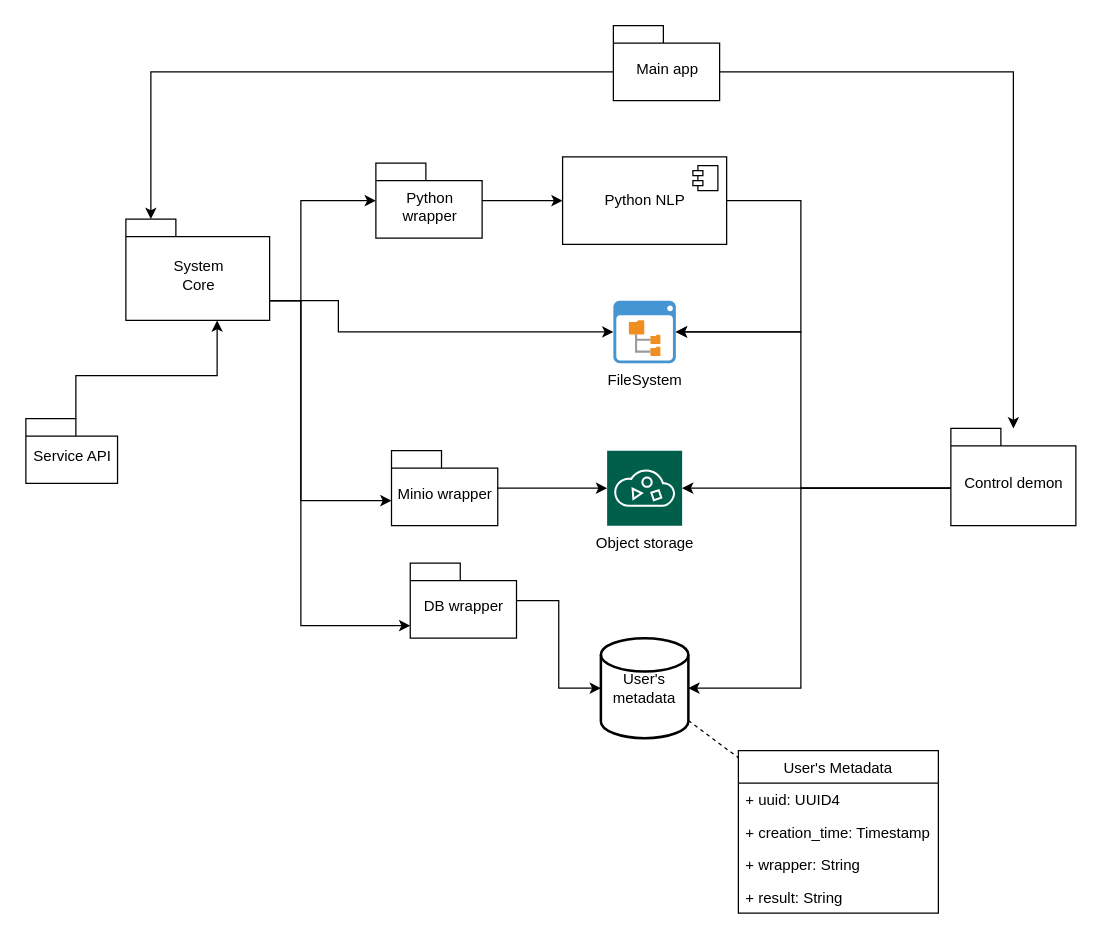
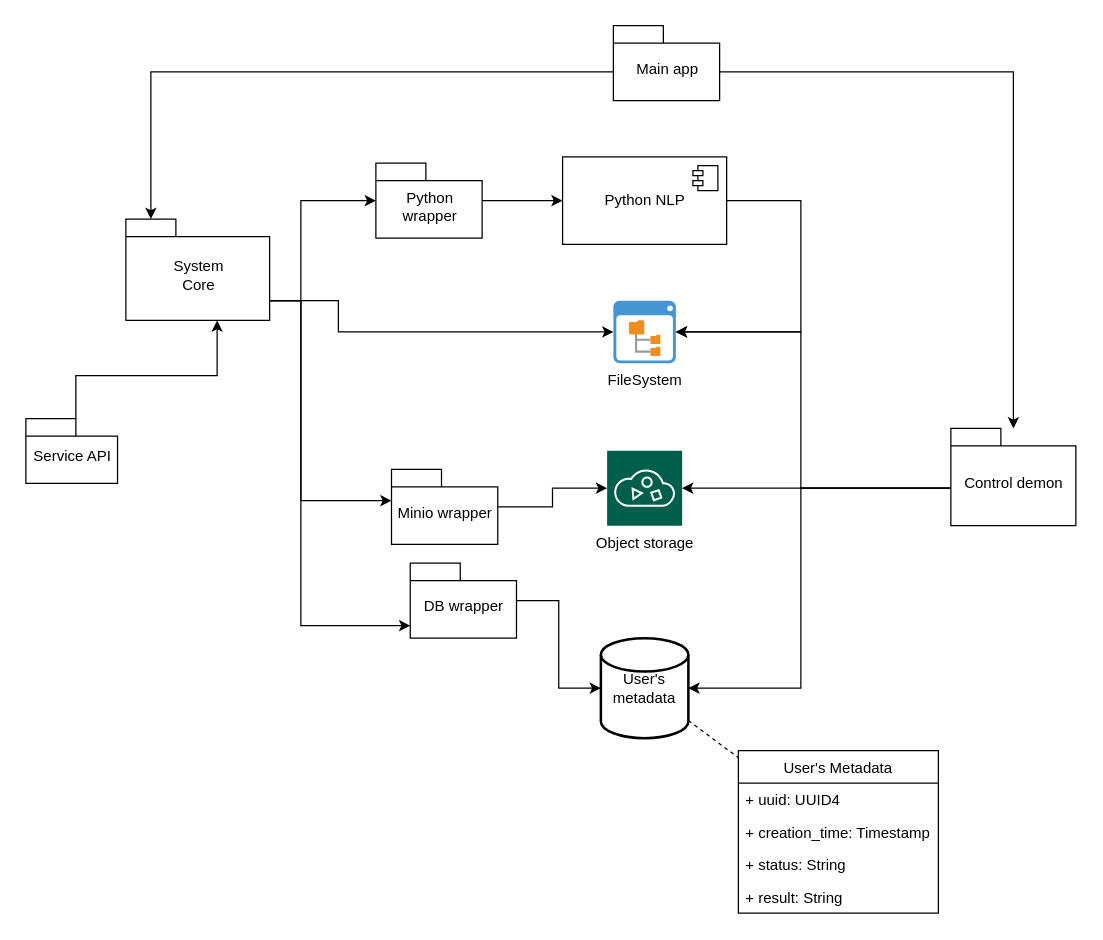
node "Minio wrapper": moved (444, 488) -> (444, 507)
node "+ wrapper: String": label "+ wrapper: String" -> "+ status: String"
